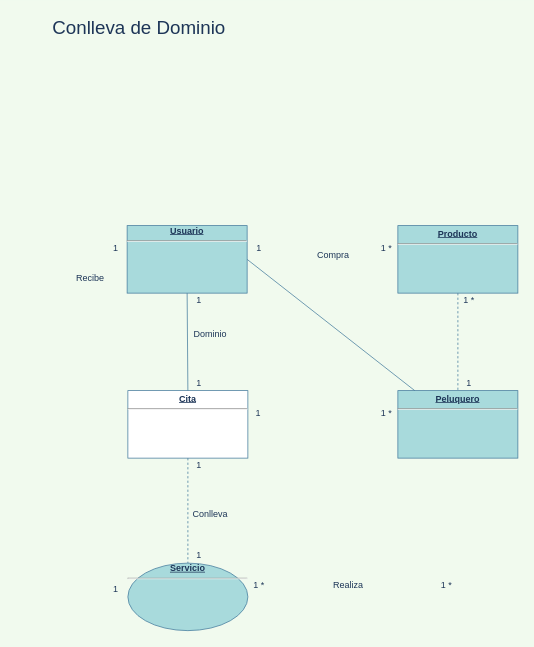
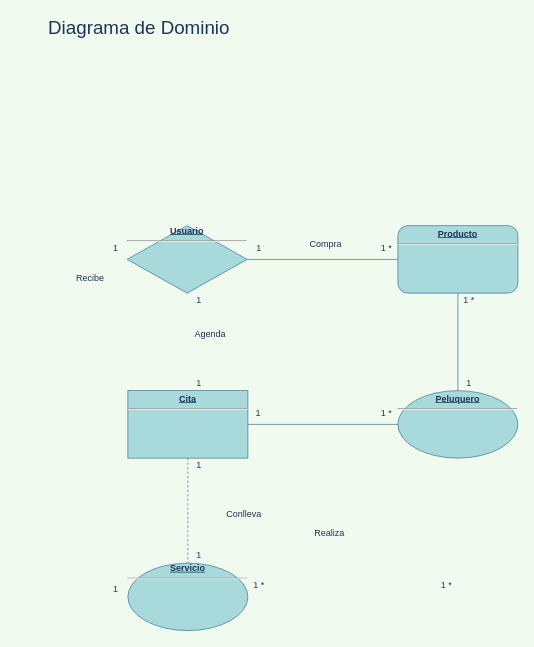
node "Conlleva de Dominio": label "Conlleva de Dominio" -> "Diagrama de Dominio"
node "Compra": moved (333, 255) -> (326, 244)
node "Usuario": shape rectangle -> diamond
node "Producto": shape rectangle -> rounded rectangle
edge "Usuario" -- "Peluquero": now "Usuario" -- "Producto"
node "Dominio": label "Dominio" -> "Agenda"
edge "Usuario" -- "Cita": removed
edge "Producto" -- "Peluquero": style dashed -> solid
node "Cita": fillcolor #ffffff -> #a8dadc
edge "Cita" -- "Peluquero": added
node "Peluquero": shape rectangle -> ellipse
node "Conlleva": moved (210, 514) -> (244, 514)
node "Realiza": moved (348, 585) -> (330, 533)
